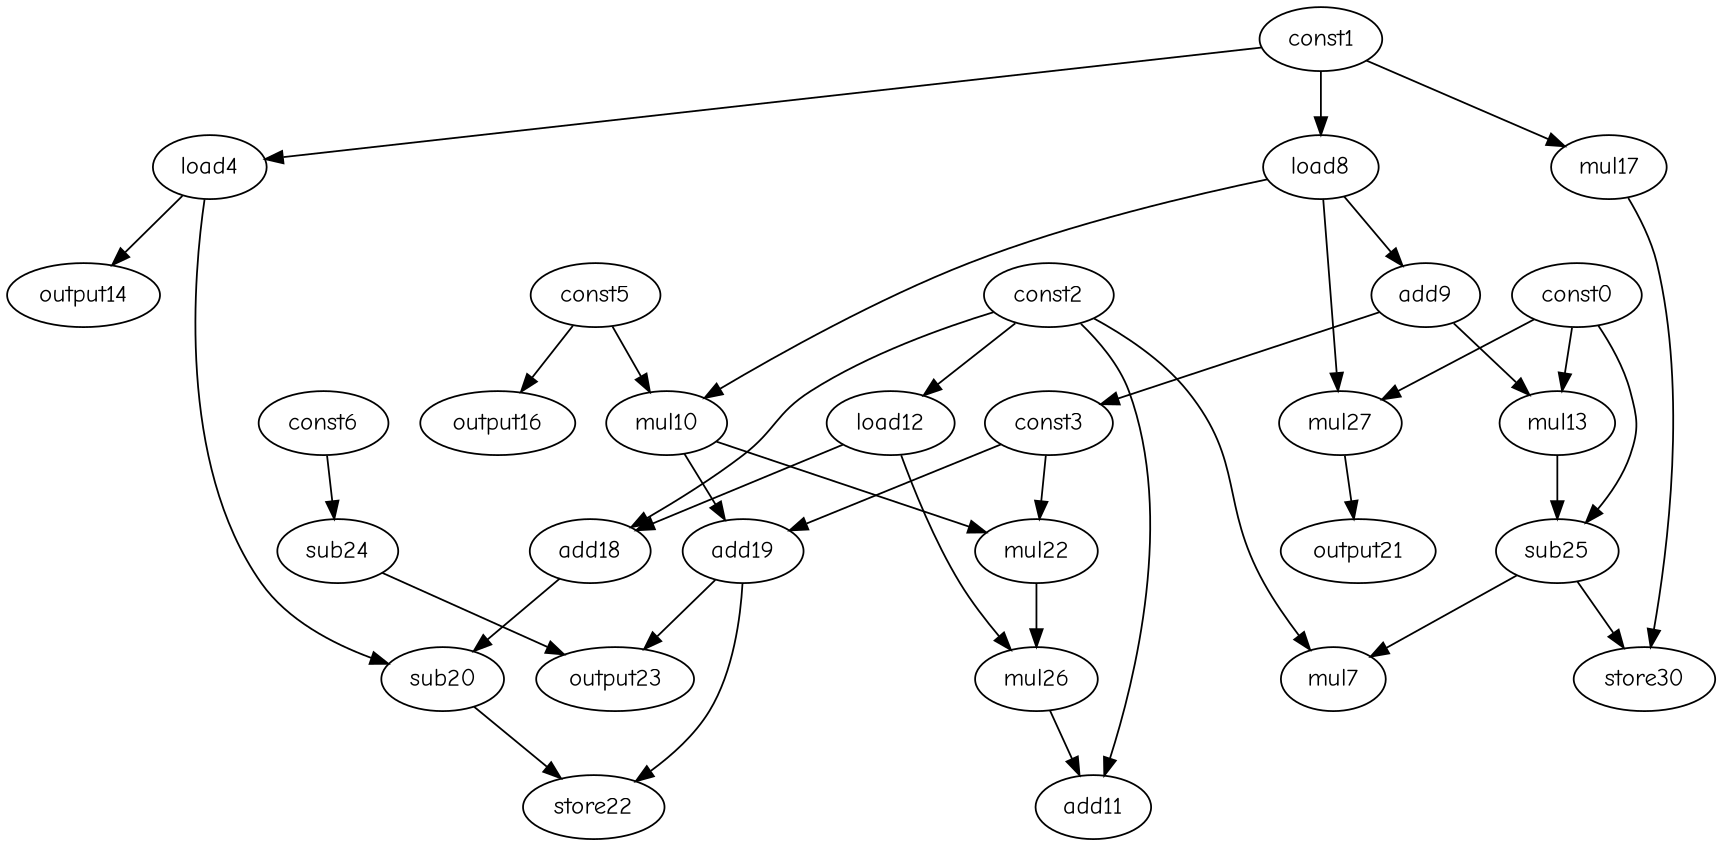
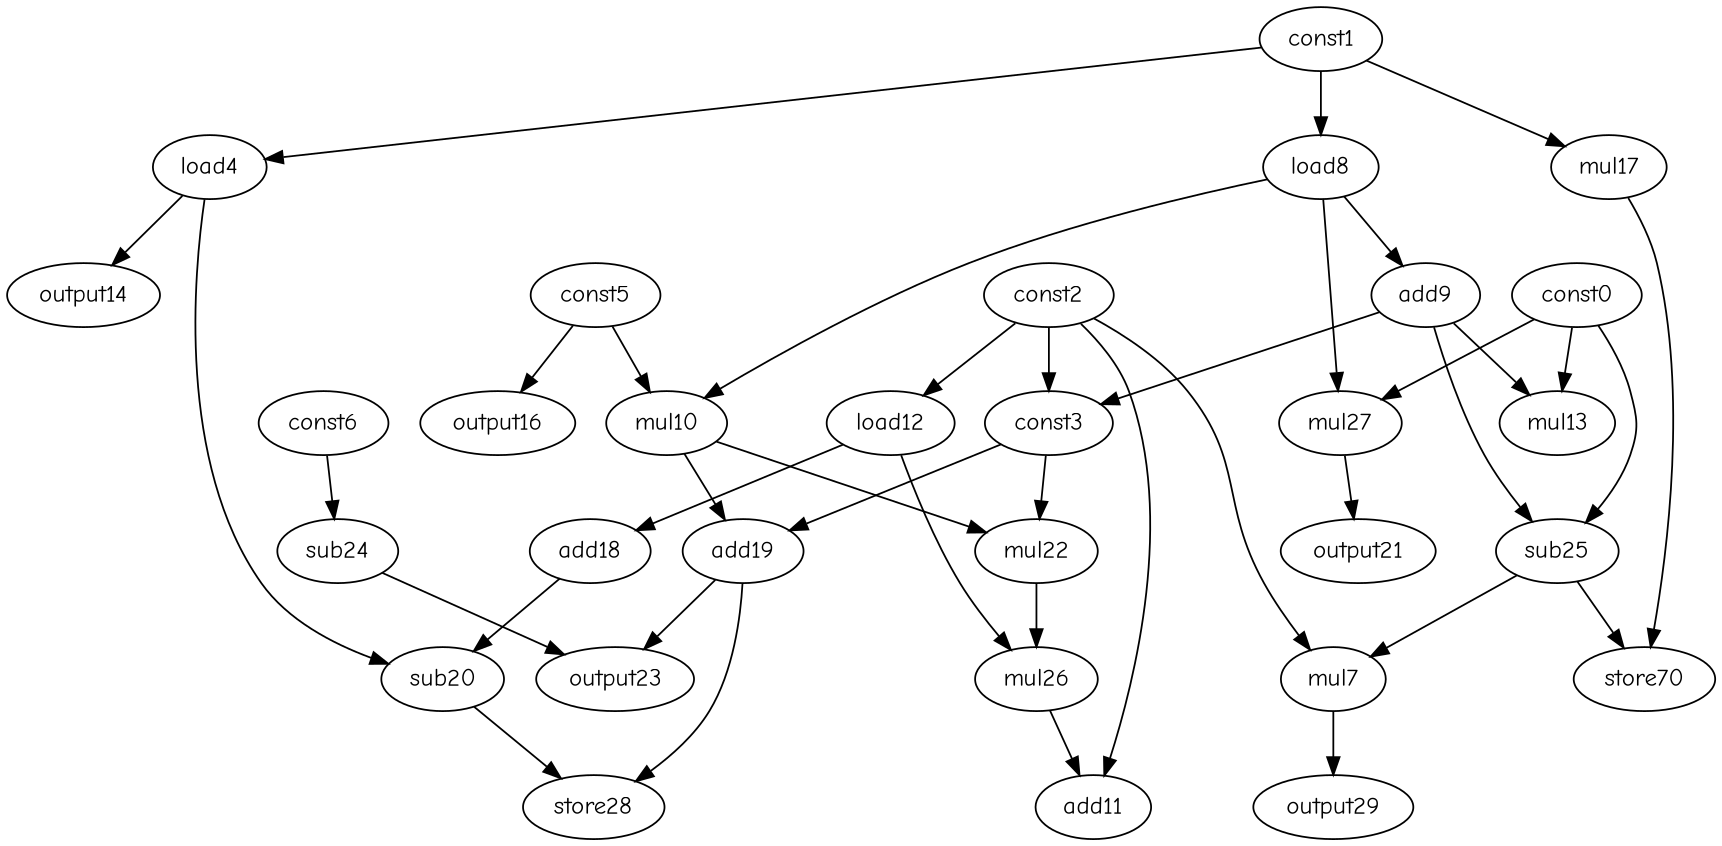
edge "const2" -> "add18": now "const2" -> "const3"
edge "mul13" -> "sub25": now "add9" -> "sub25"
node "store30": label "store30" -> "store70"
node "store22": label "store22" -> "store28"
node "output29": added
